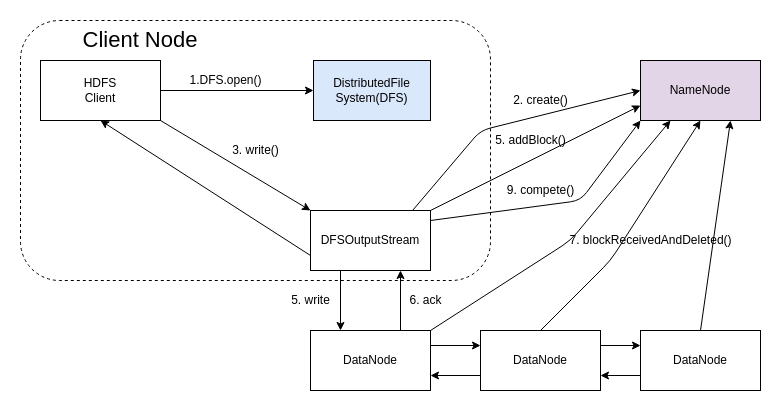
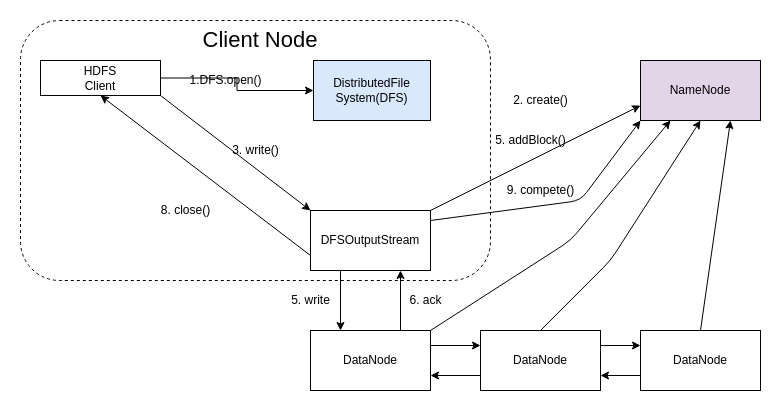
node "Client Node": moved (141, 41) -> (261, 41)
node "HDFS Client": size 120x60 -> 120x35
edge "DFSOutputStream" -> "NameNode": removed
node "8. close()": added
node "7. blockReceivedAndDeleted()": removed
